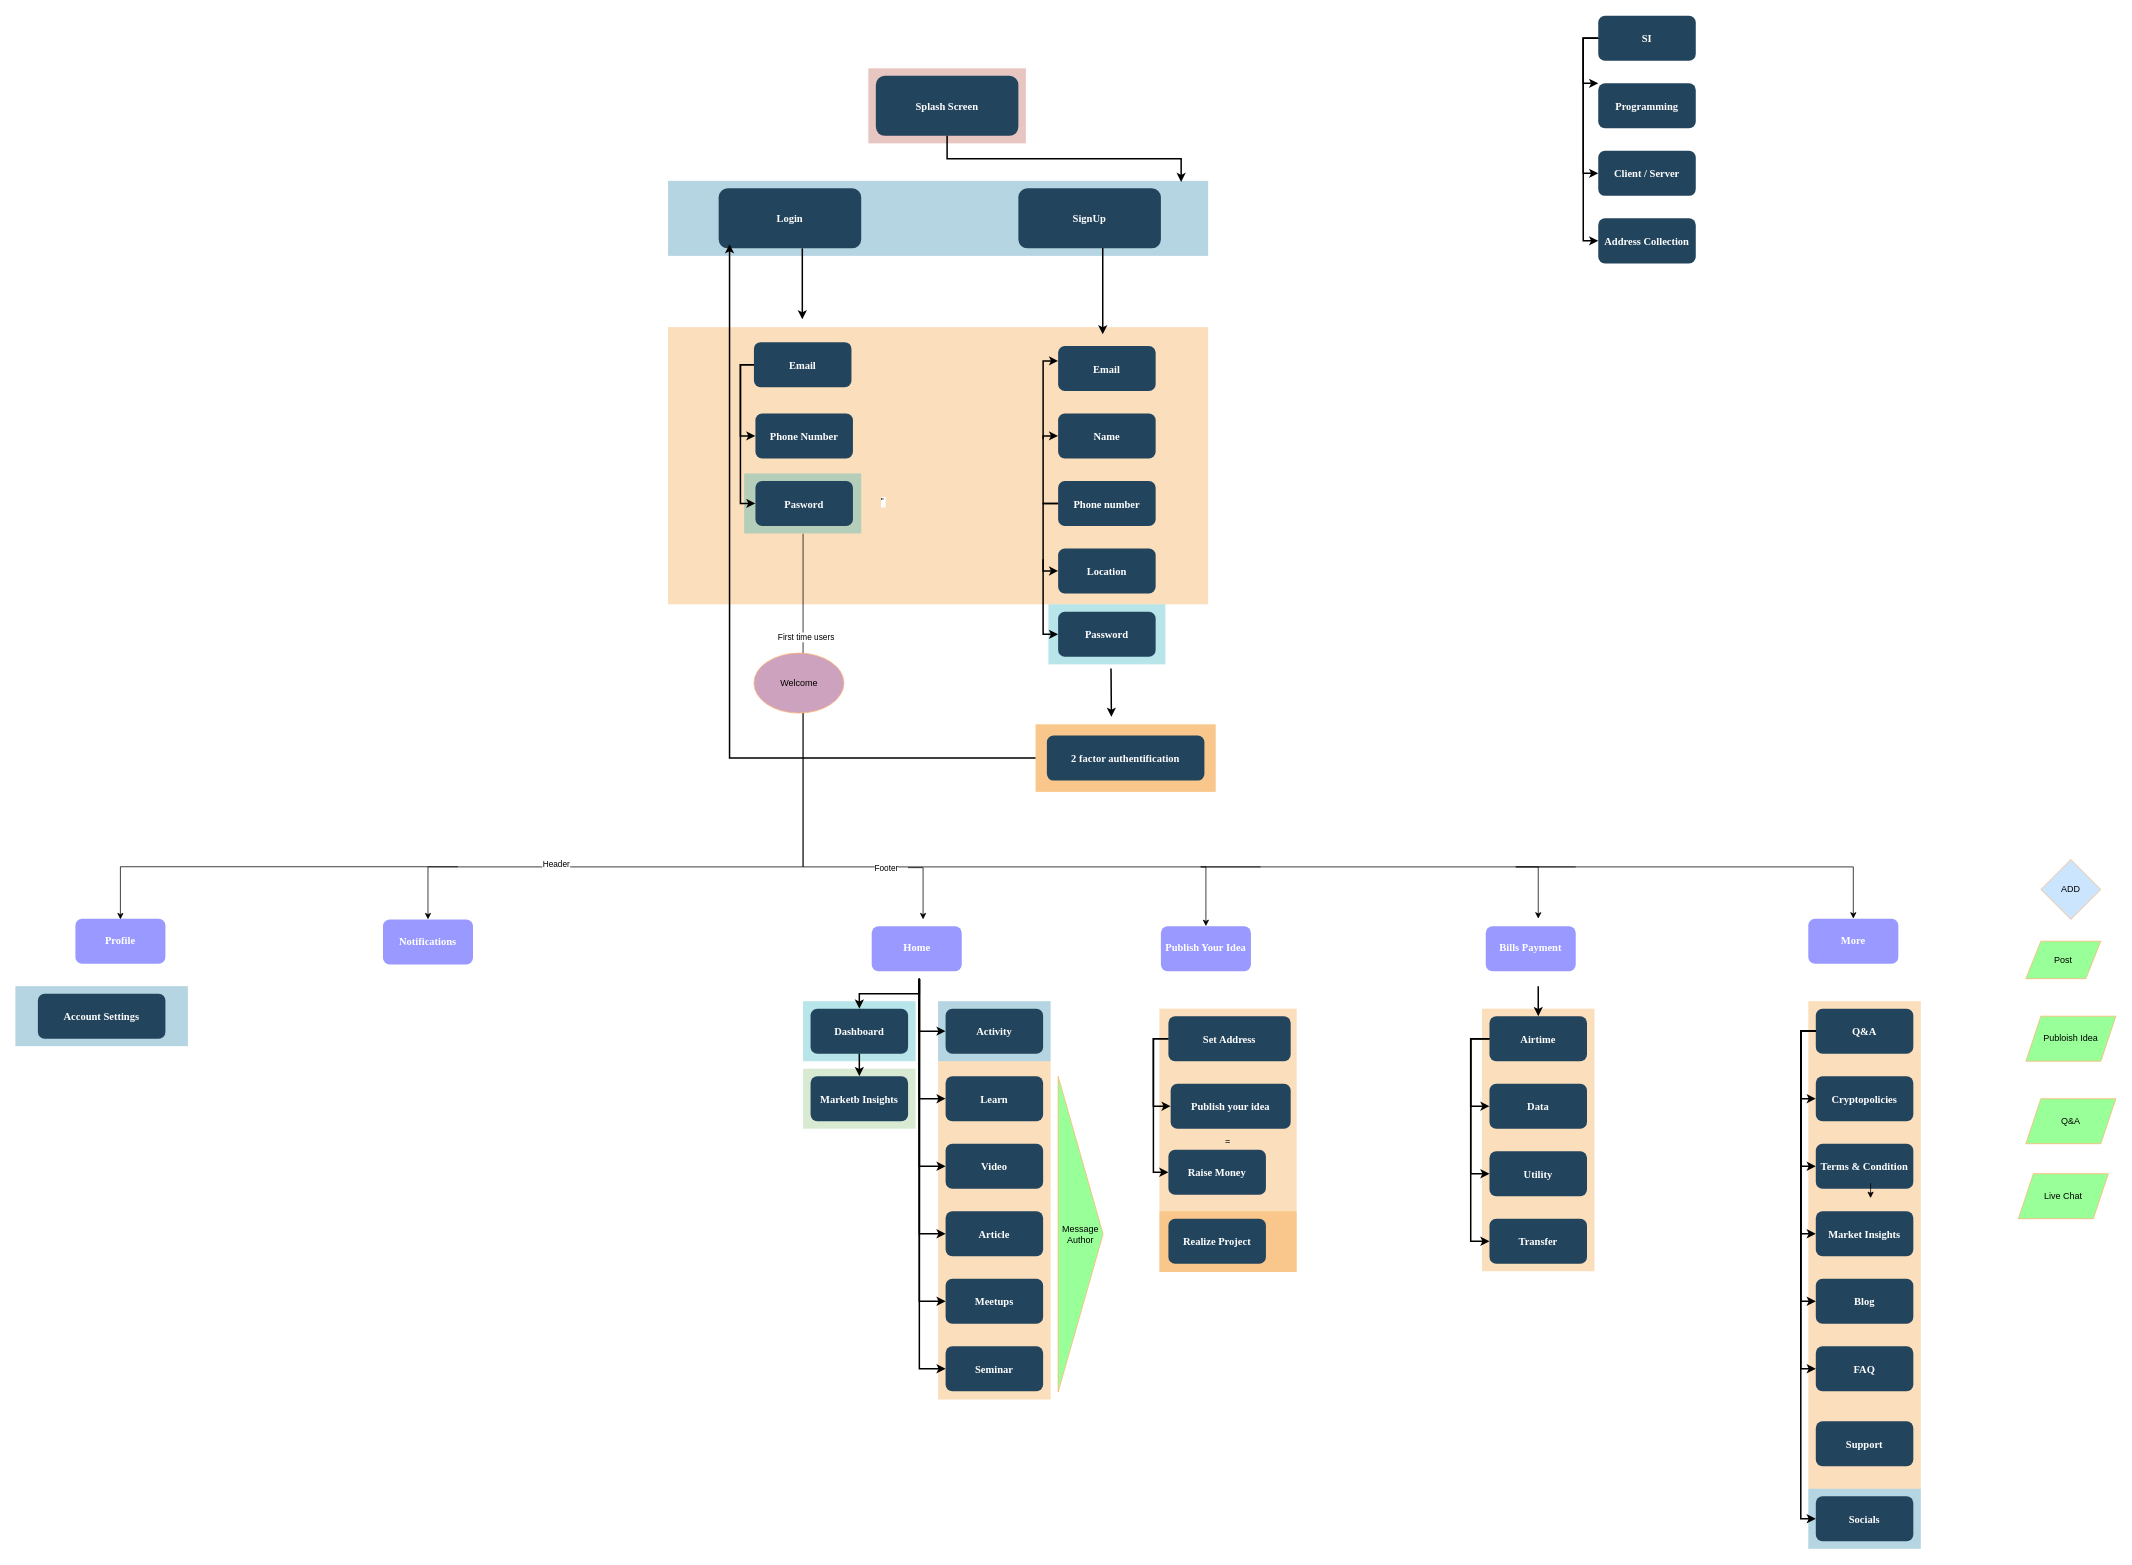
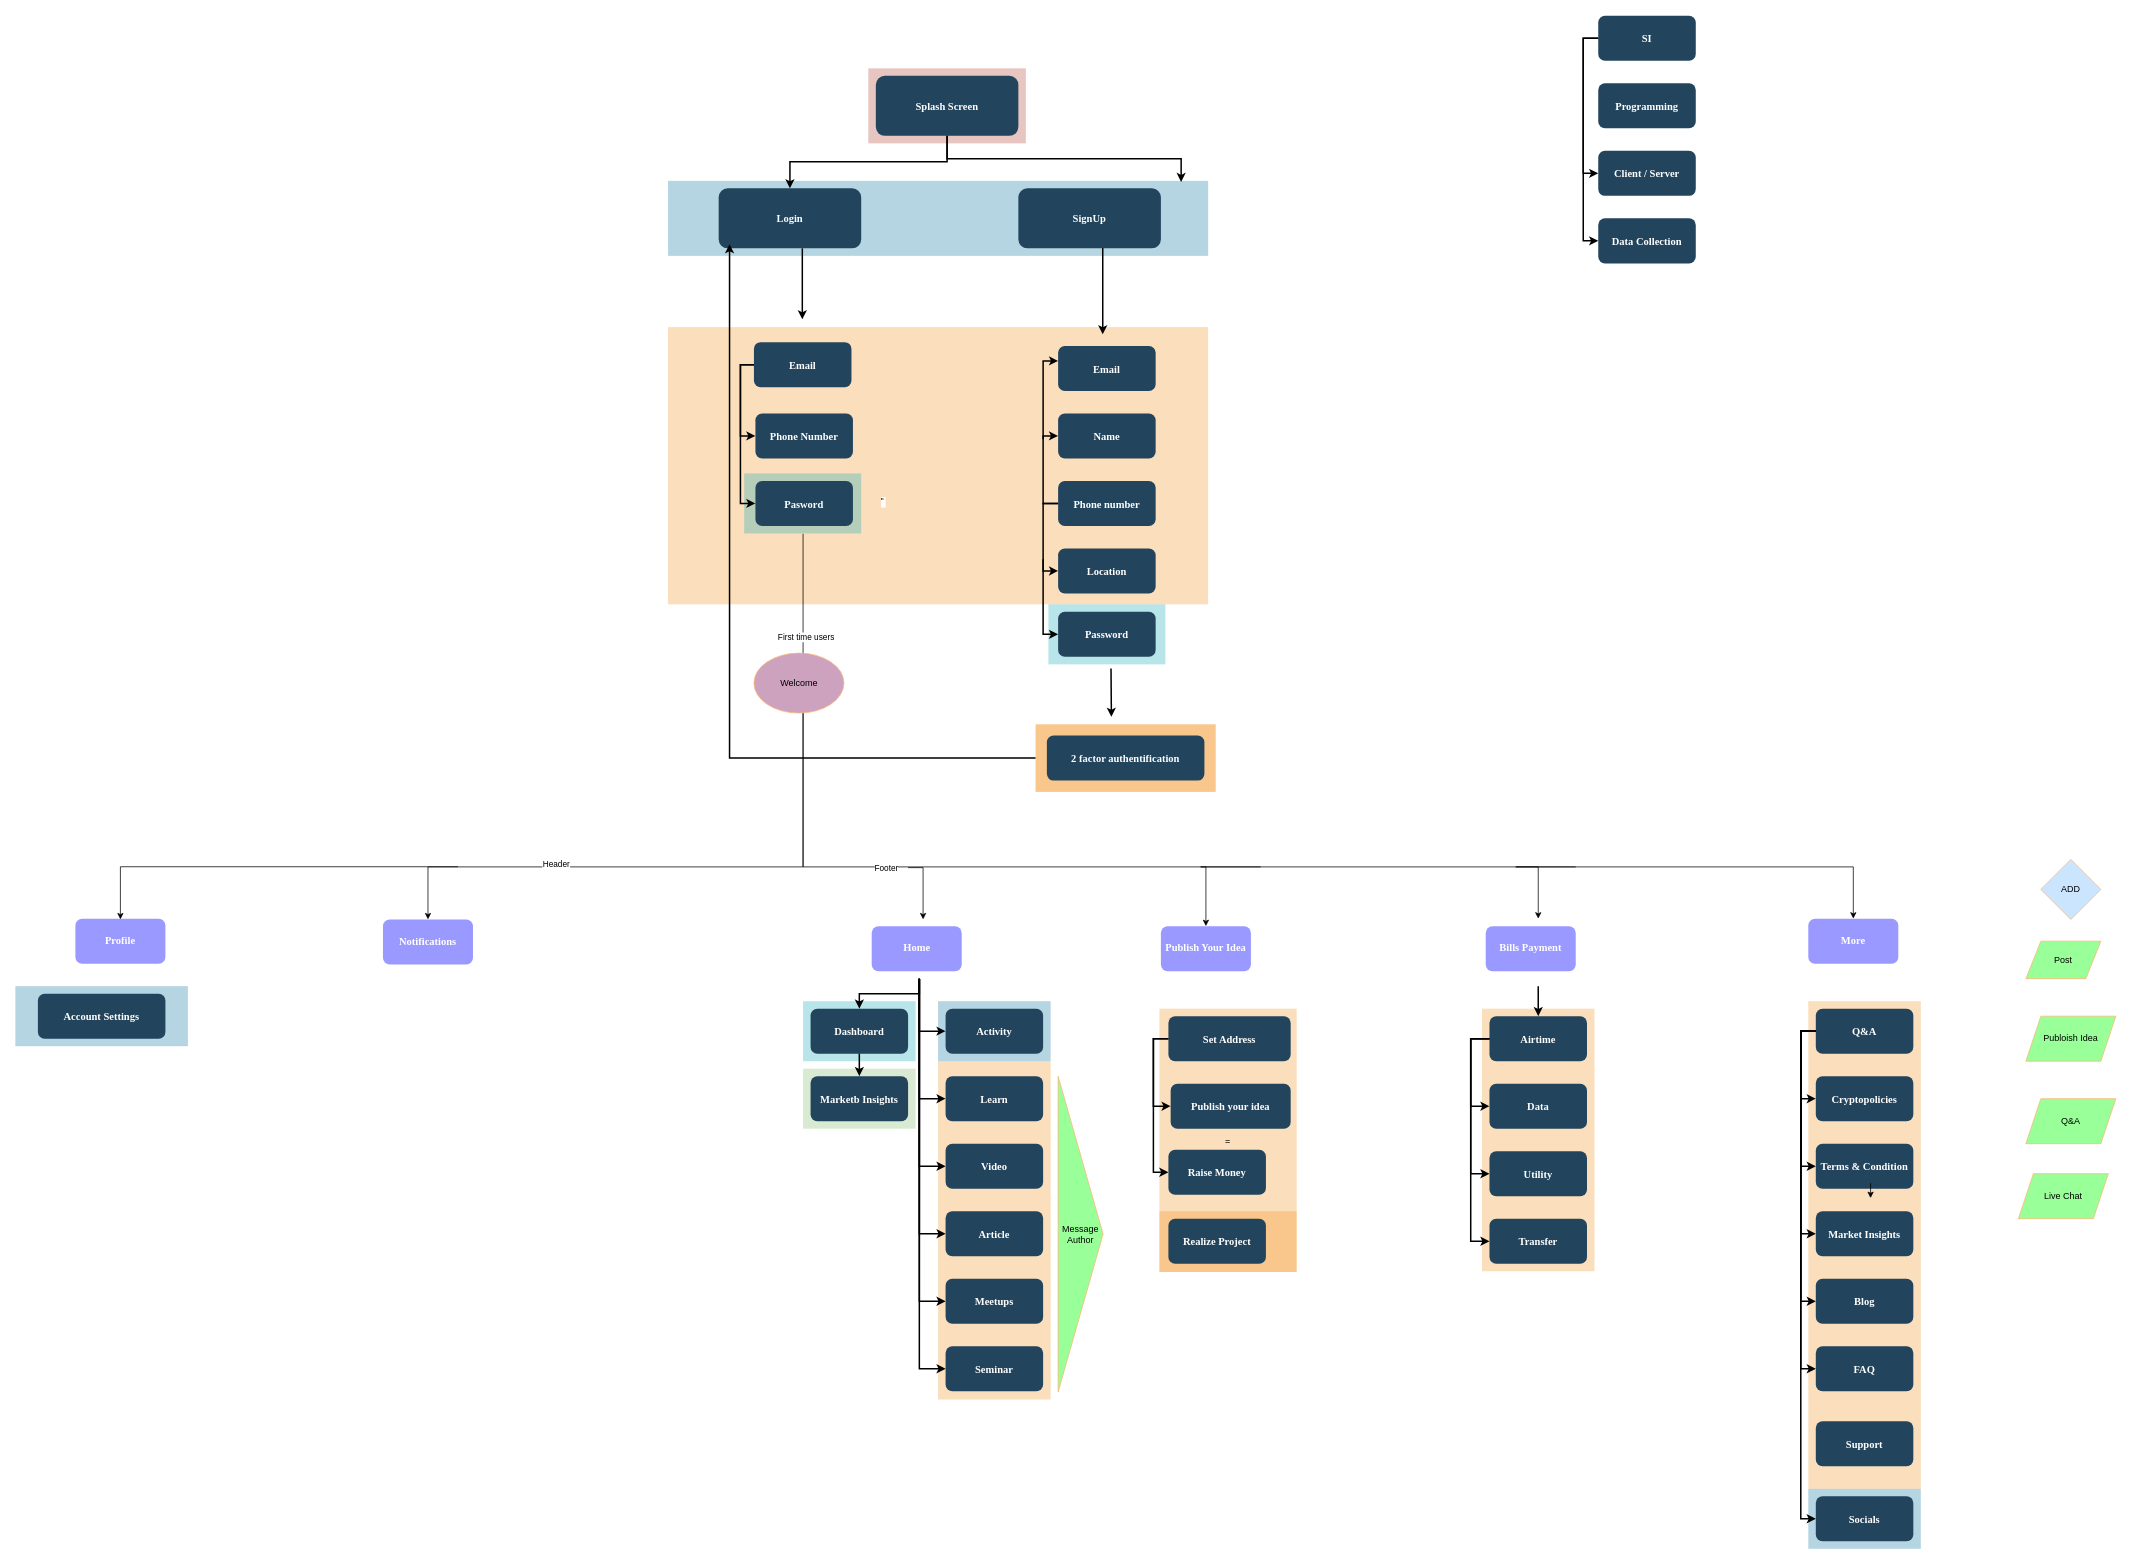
edge "SI" -> "Programming": removed
edge "Splash Screen" -> "Login": added
node "Address Collection": label "Address Collection" -> "Data Collection"
